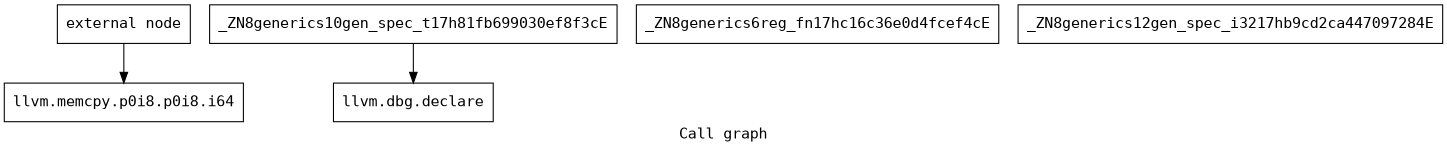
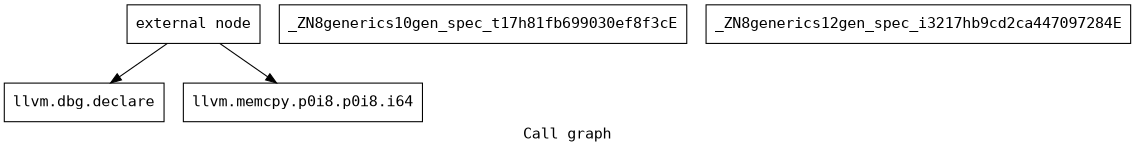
node "_ZN8generics6reg_fn17hc16c36e0d4fcef4cE": removed
edge "_ZN8generics10gen_spec_t17h81fb699030ef8f3cE" -> "llvm.dbg.declare": now "external node" -> "llvm.dbg.declare"
